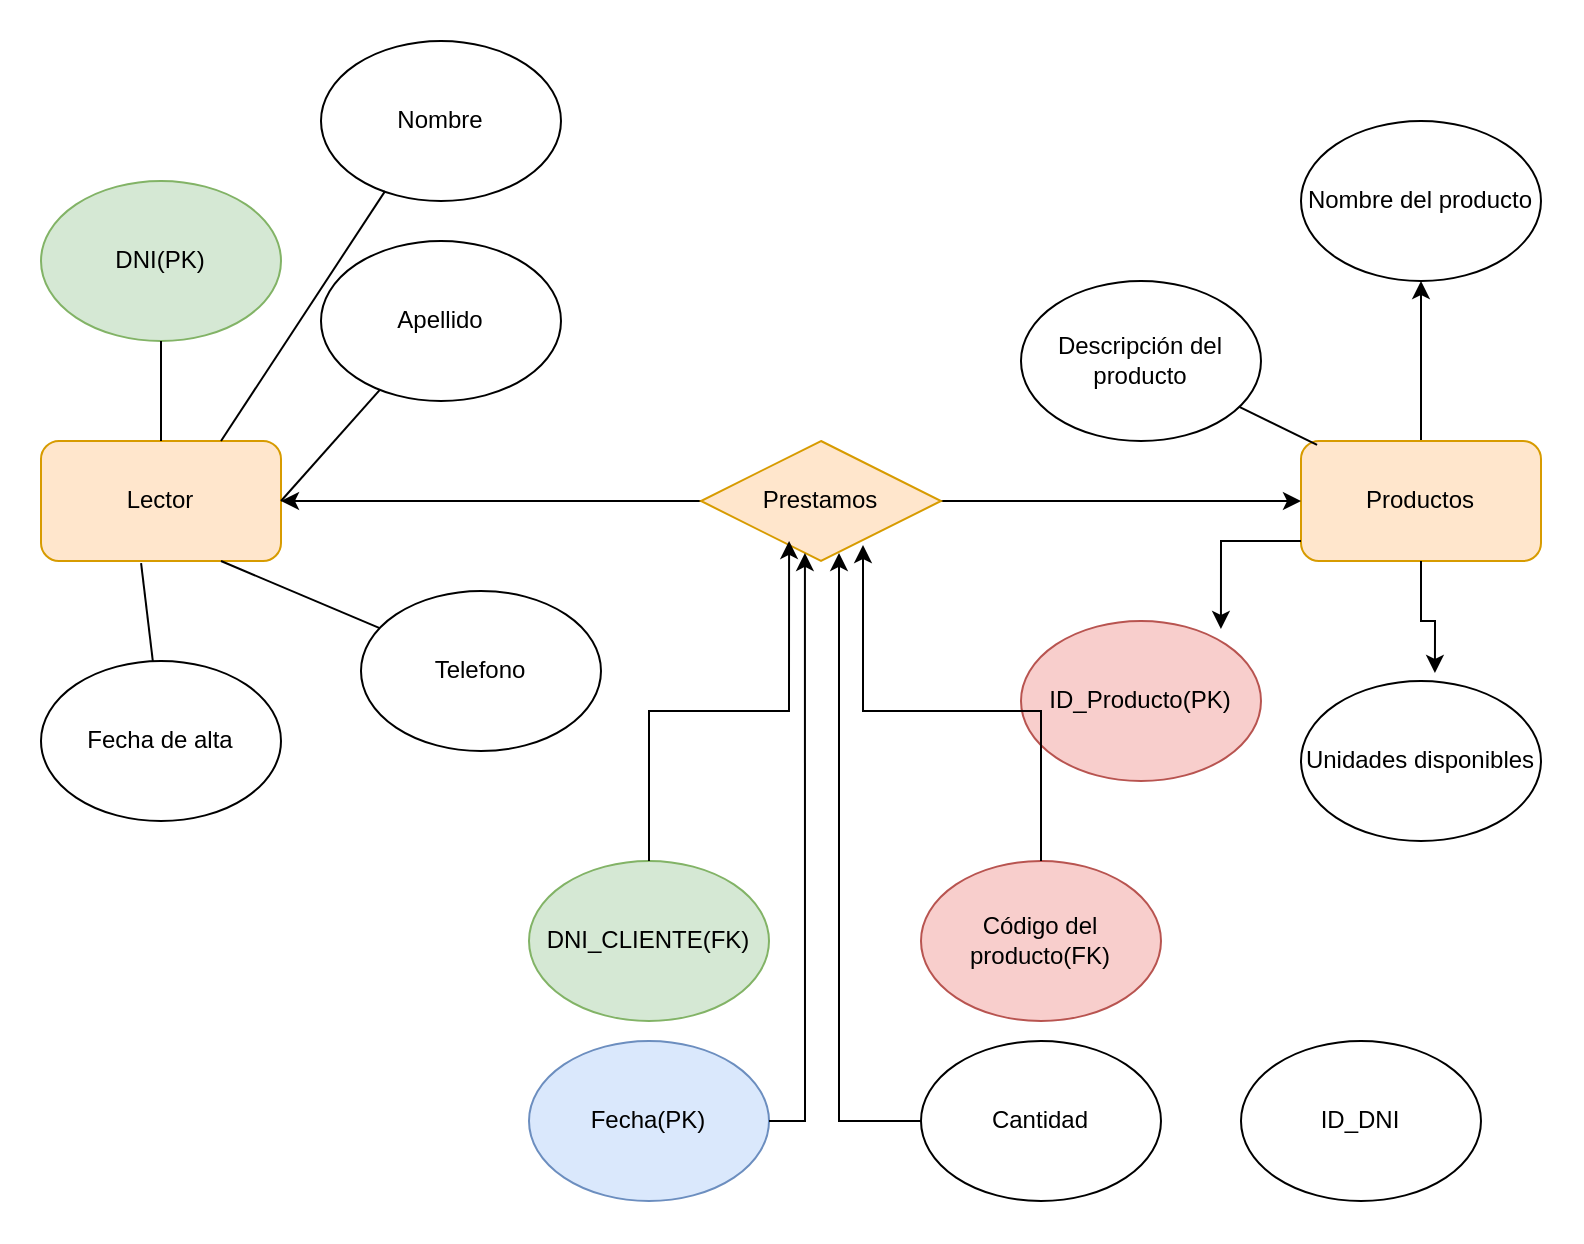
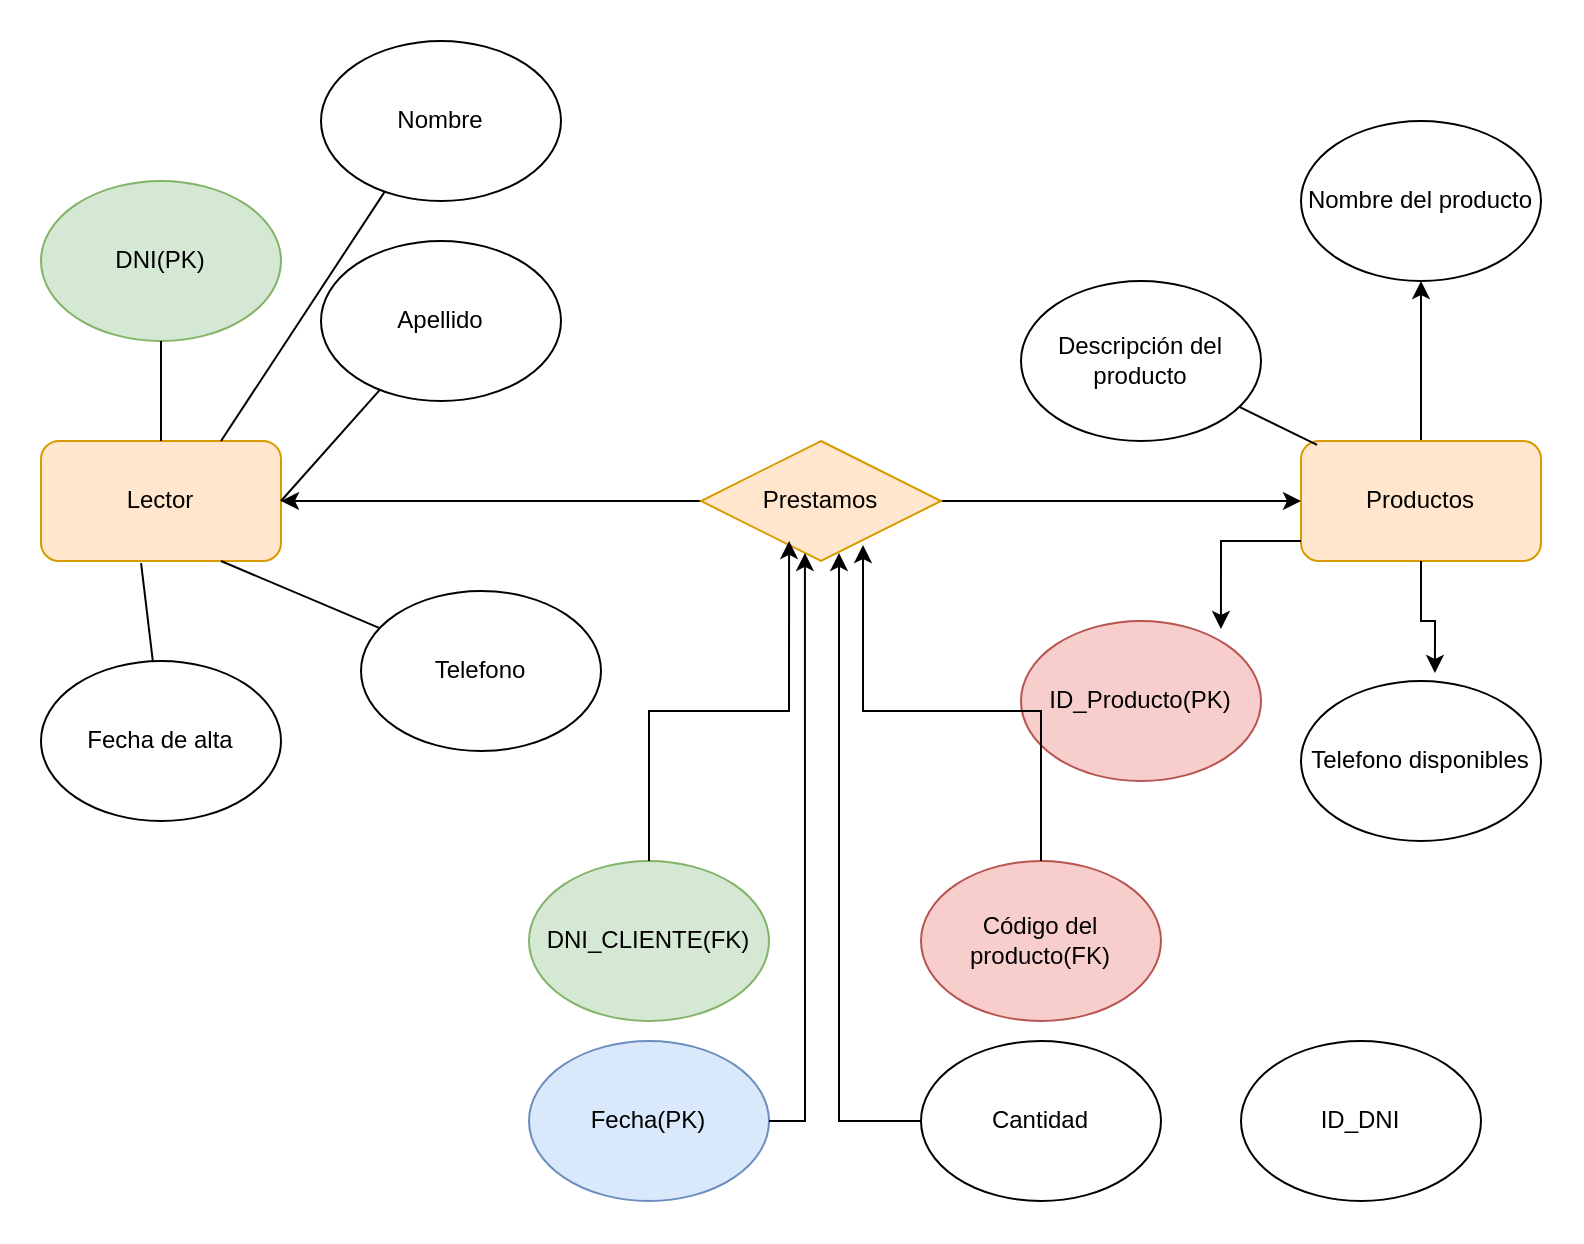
node "Unidades disponibles": label "Unidades disponibles" -> "Telefono disponibles"
